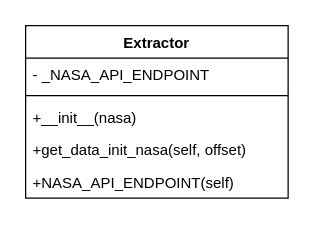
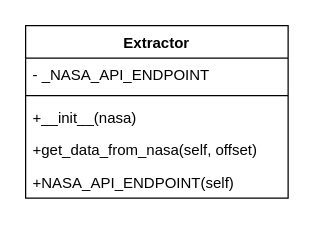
node "+get_data_init_nasa(self, offset)": label "+get_data_init_nasa(self, offset)" -> "+get_data_from_nasa(self, offset)"
